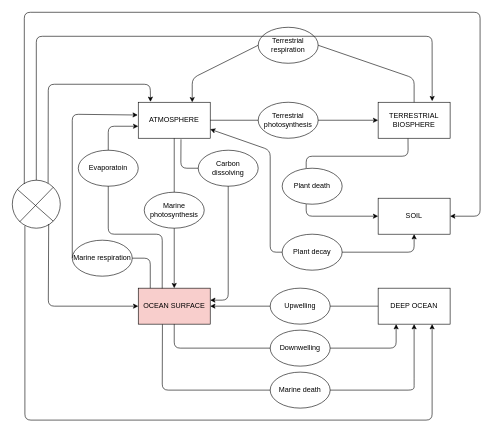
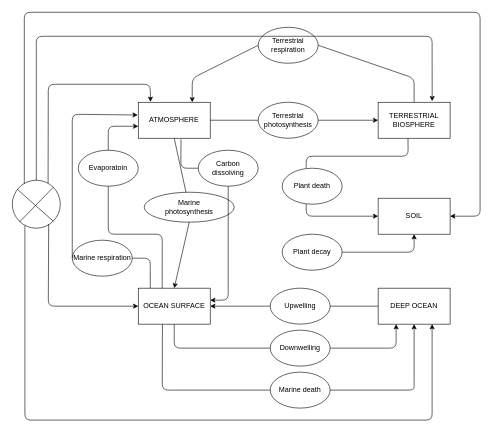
edge "Plant decay" -> "ATMOSPHERE": removed
node "Marine photosynthesis": size 60x36 -> 90x30
node "OCEAN SURFACE": fillcolor #f8cecc -> #ffffff
